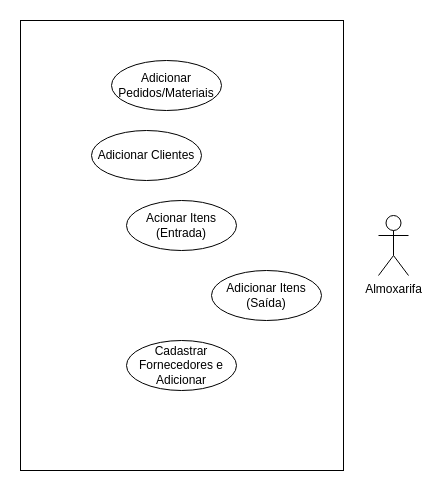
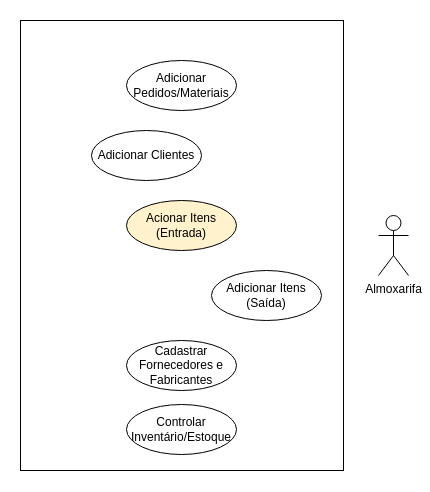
node "Adicionar Pedidos/Materiais": moved (167, 86) -> (182, 86)
node "Acionar Itens (Entrada)": fillcolor #ffffff -> #fff2cc
node "Cadastrar Fornecedores e Adicionar": label "Cadastrar Fornecedores e Adicionar" -> "Cadastrar Fornecedores e Fabricantes"
node "Controlar Inventário/Estoque": added
